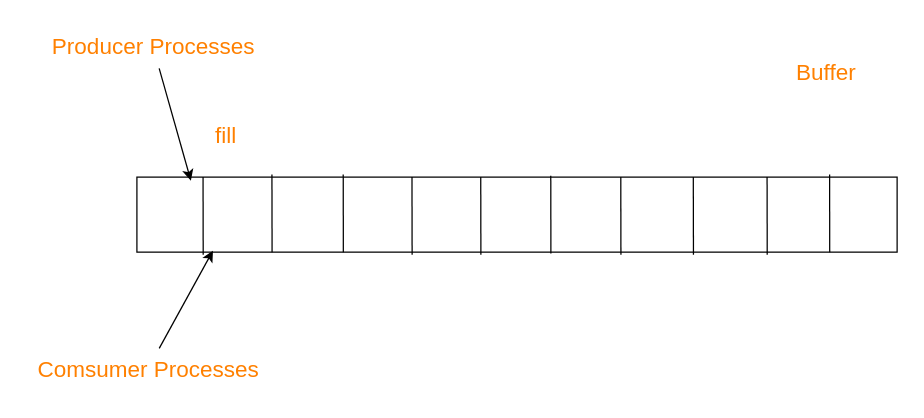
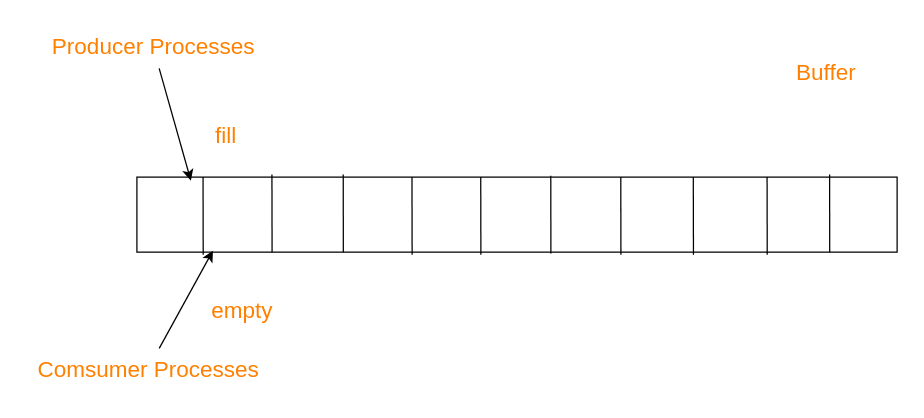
node "empty": added
